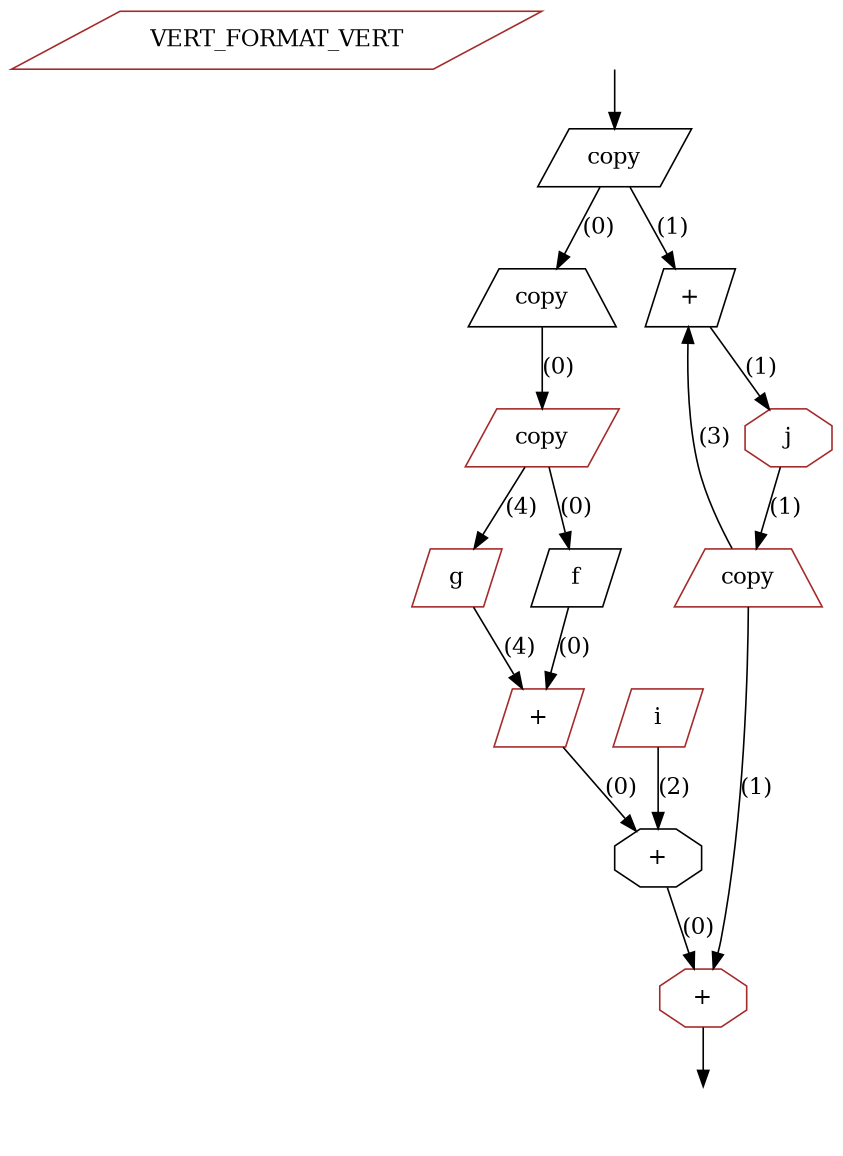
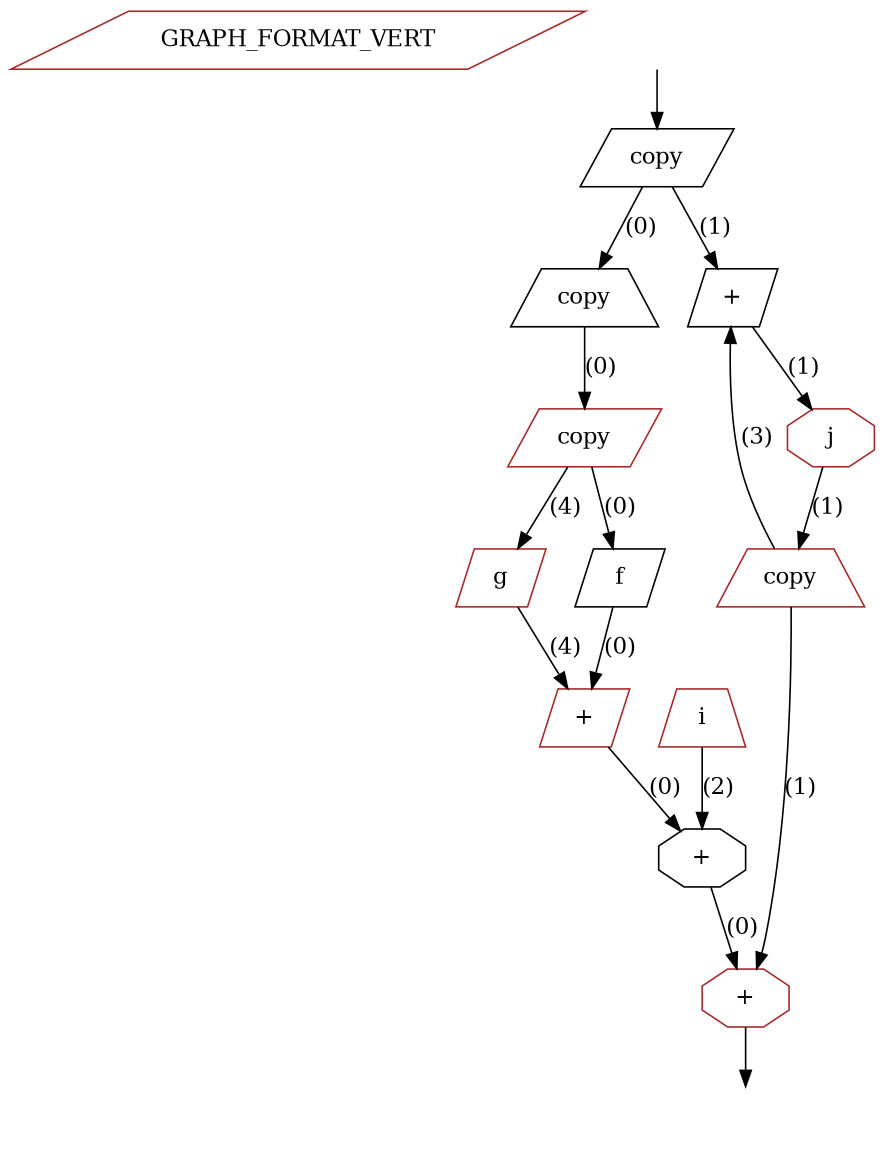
node "VERT_FORMAT_VERT": label "VERT_FORMAT_VERT" -> "GRAPH_FORMAT_VERT"
node "i": shape parallelogram -> trapezium
